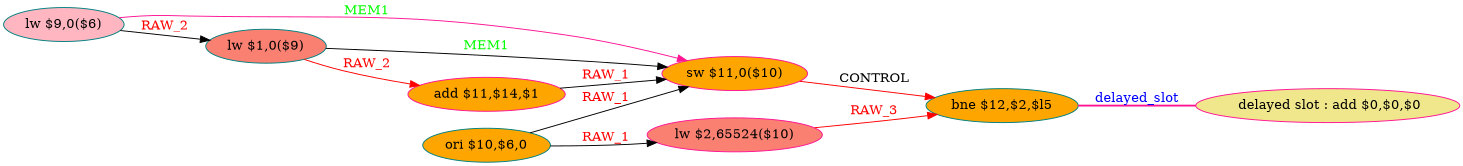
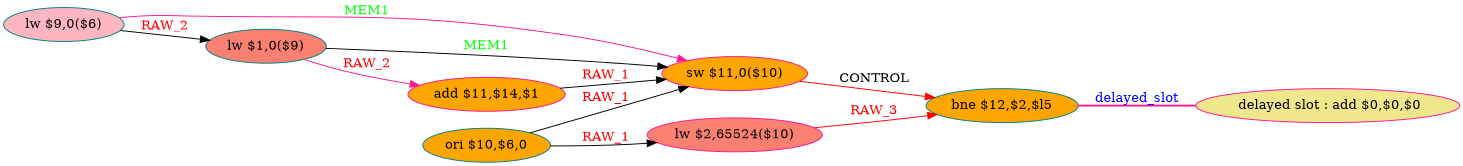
edge "lw $1,0($9)" -> "add $11,$14,$1": color red -> deeppink
